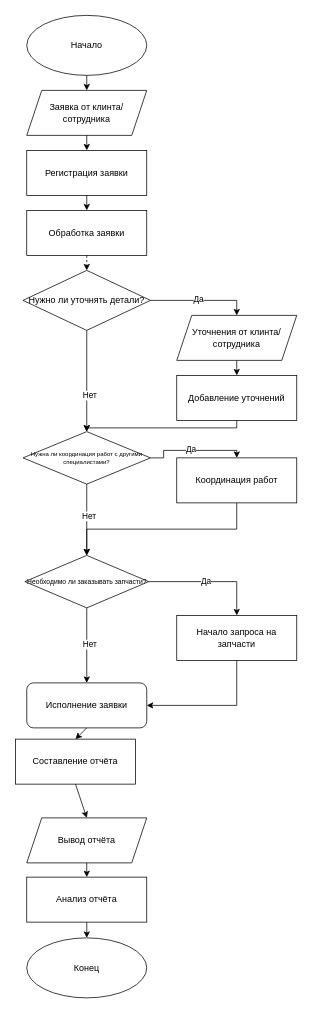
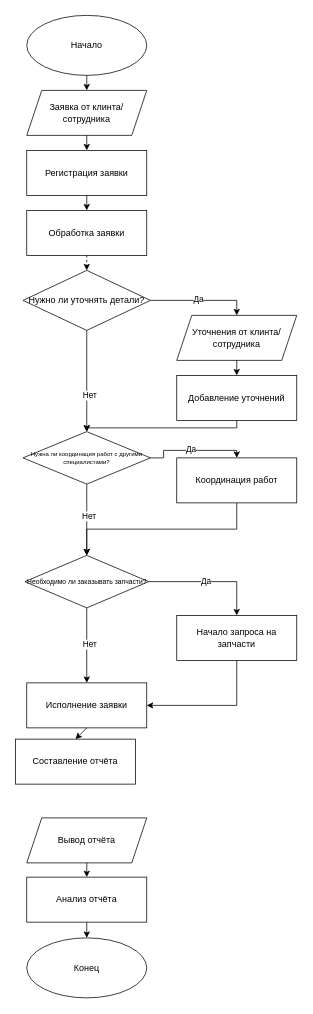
node "Исполнение заявки": shape rounded rectangle -> rectangle
edge "Составление отчёта" -> "Вывод отчёта": removed
